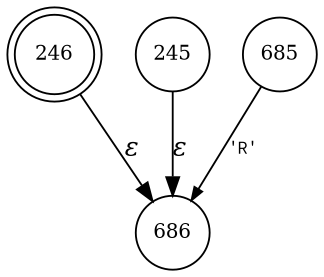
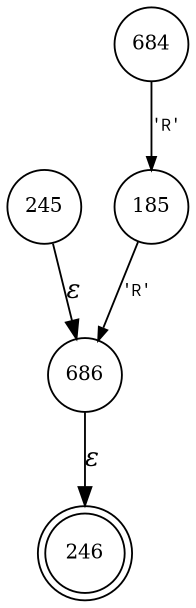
node "684": added
node "685": label "685" -> "185"
edge "246" -> "686": reversed
